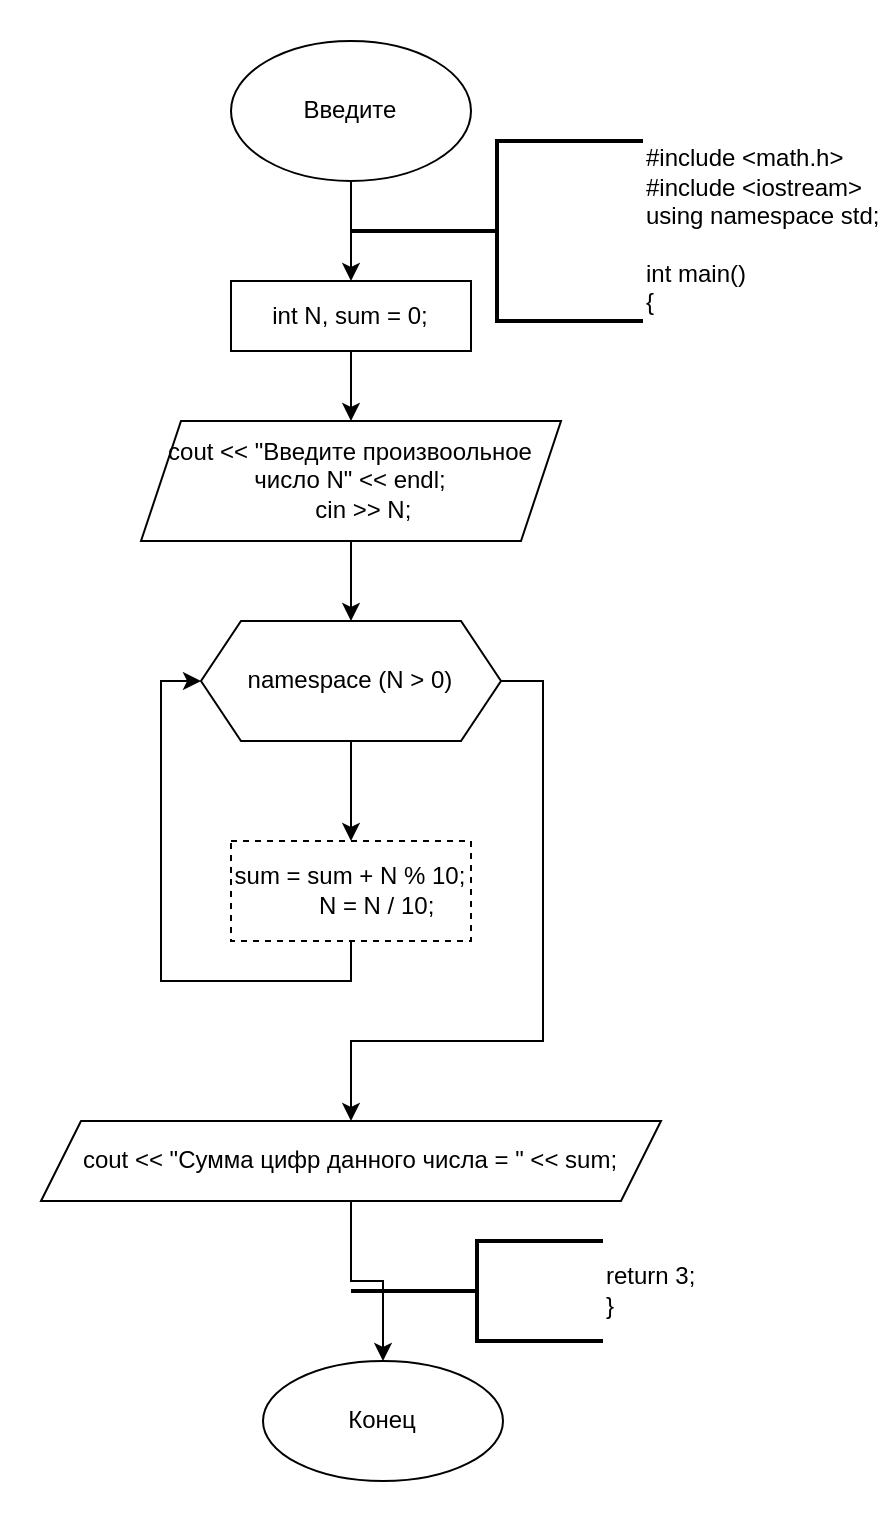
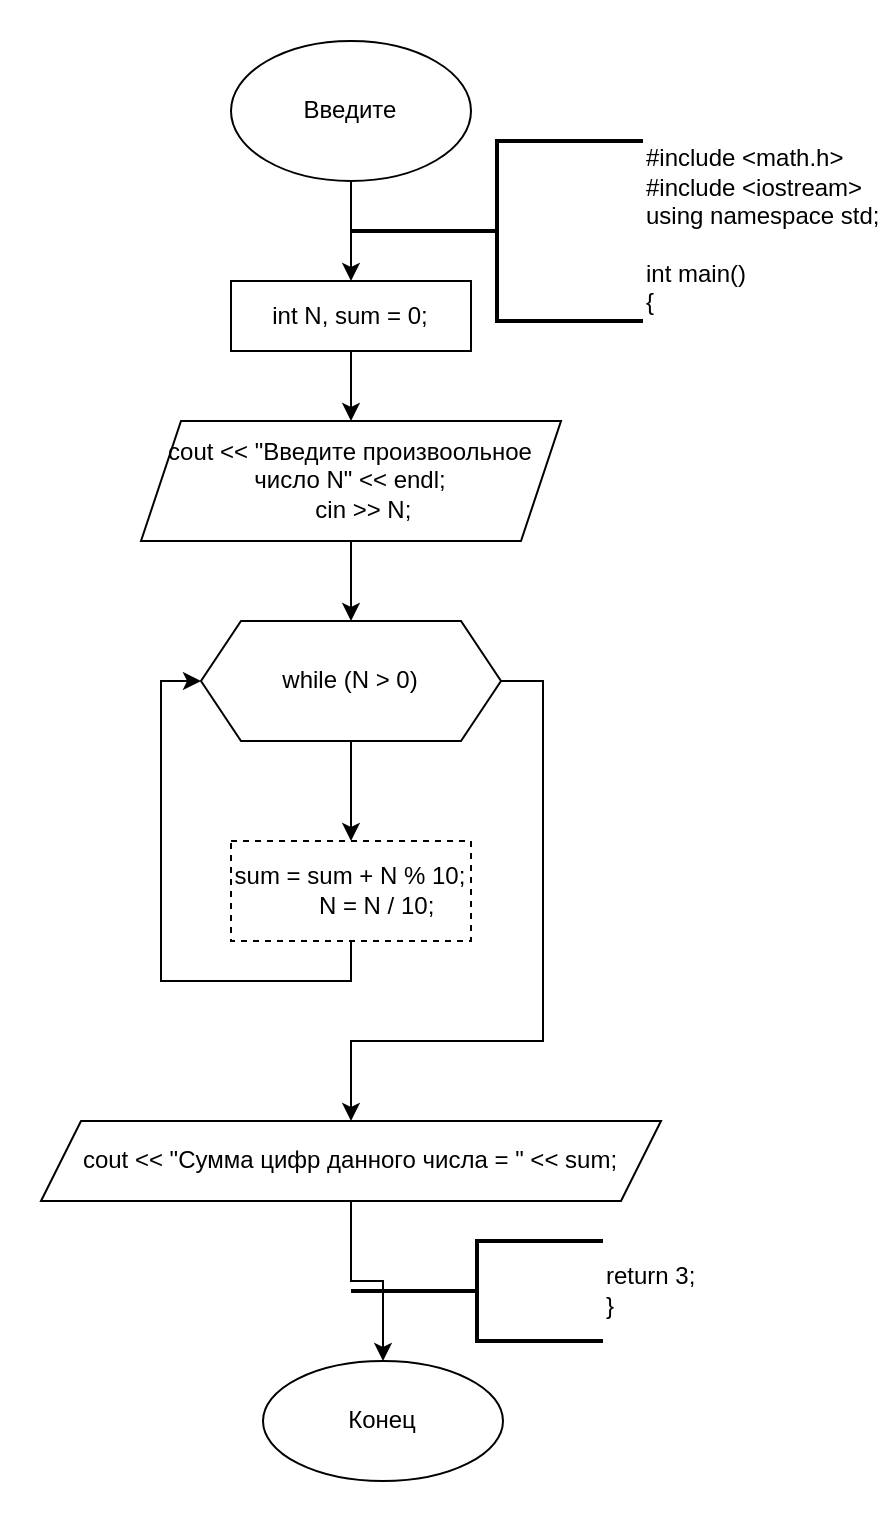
node "namespace (N > 0)": label "namespace (N > 0)" -> "while (N > 0)"
